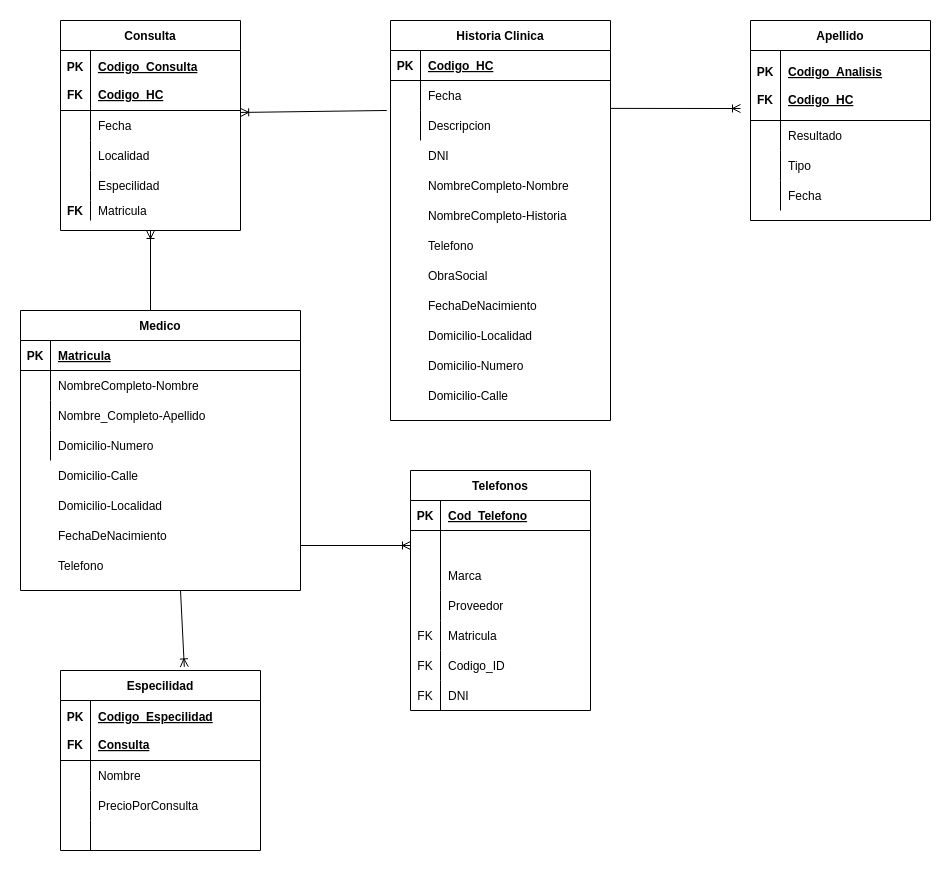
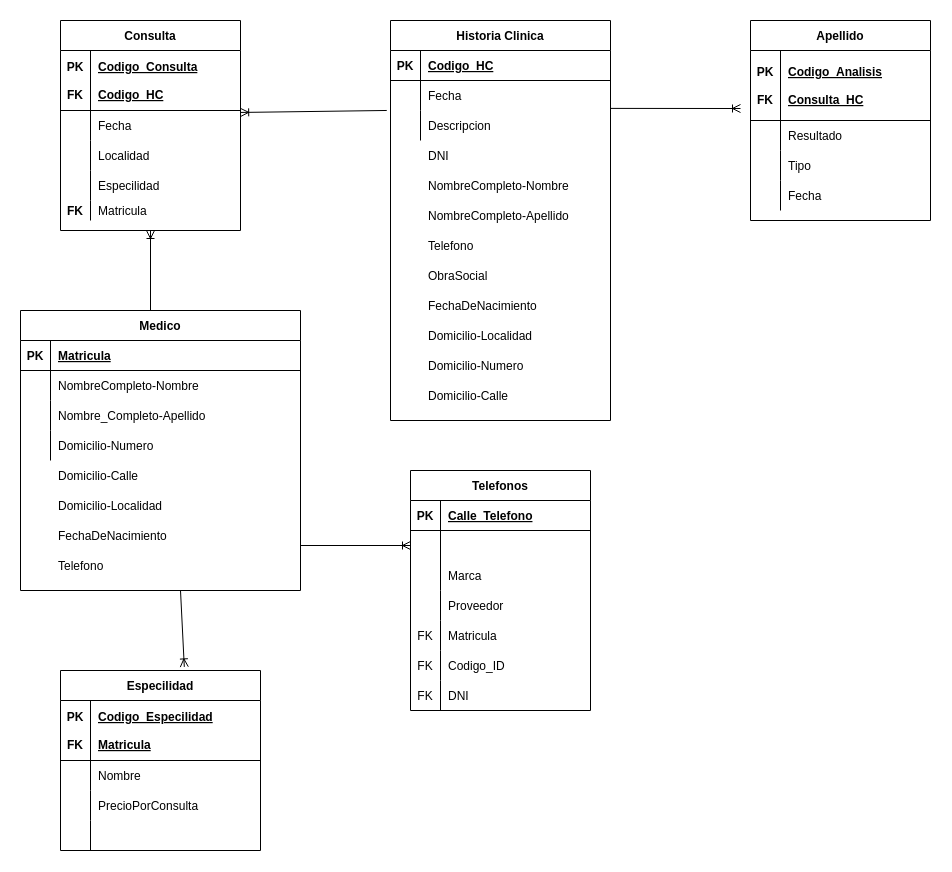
node "Codigo_Analisis Codigo_HC": label "Codigo_Analisis Codigo_HC" -> "Codigo_Analisis Consulta_HC"
node "NombreCompleto-Historia": label "NombreCompleto-Historia" -> "NombreCompleto-Apellido"
node "Cod_Telefono": label "Cod_Telefono" -> "Calle_Telefono"
node "Codigo_Especilidad Consulta": label "Codigo_Especilidad Consulta" -> "Codigo_Especilidad Matricula"
